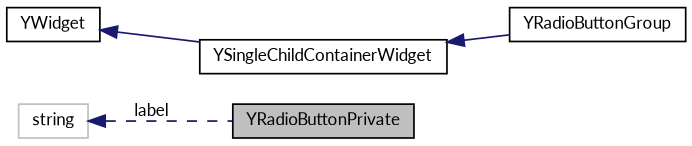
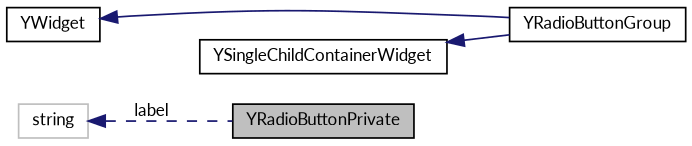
edge "YSingleChildContainerWidget" -> "YWidget": now "YRadioButtonGroup" -> "YWidget"
